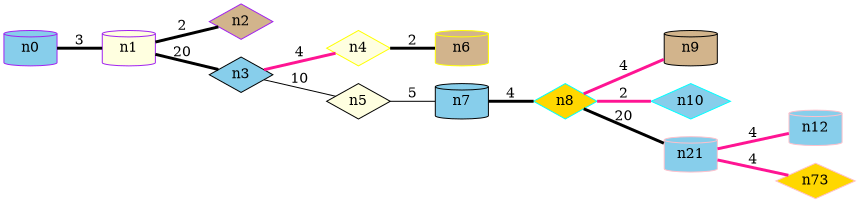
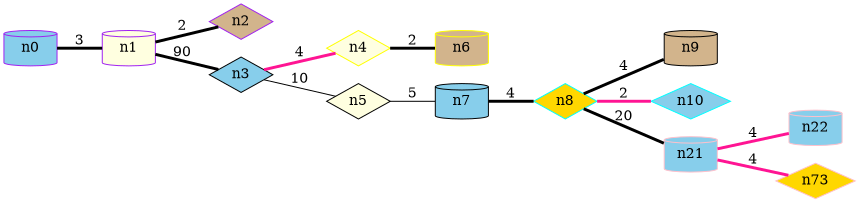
edge "n1" -- "n3": label "20" -> "90"
edge "n9" -- "n8": color deeppink -> black
node "n12": label "n12" -> "n22"
